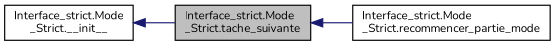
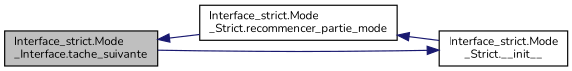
node "Interface_strict.Mode _Strict.tache_suivante": label "Interface_strict.Mode _Strict.tache_suivante" -> "Interface_strict.Mode _Interface.tache_suivante"
edge "Interface_strict.Mode _Strict.__init__" -> "Interface_strict.Mode _Strict.recommencer_partie_mode": added
